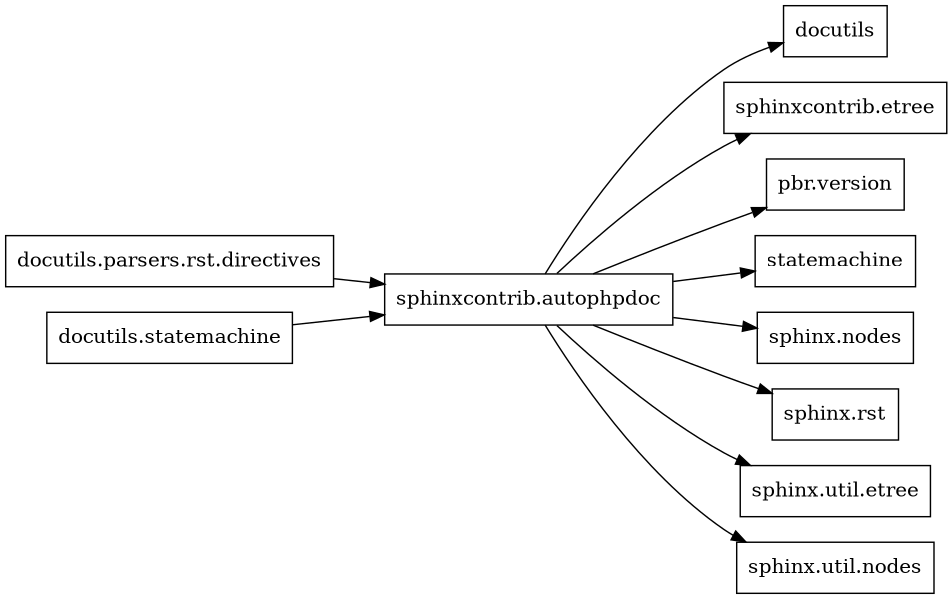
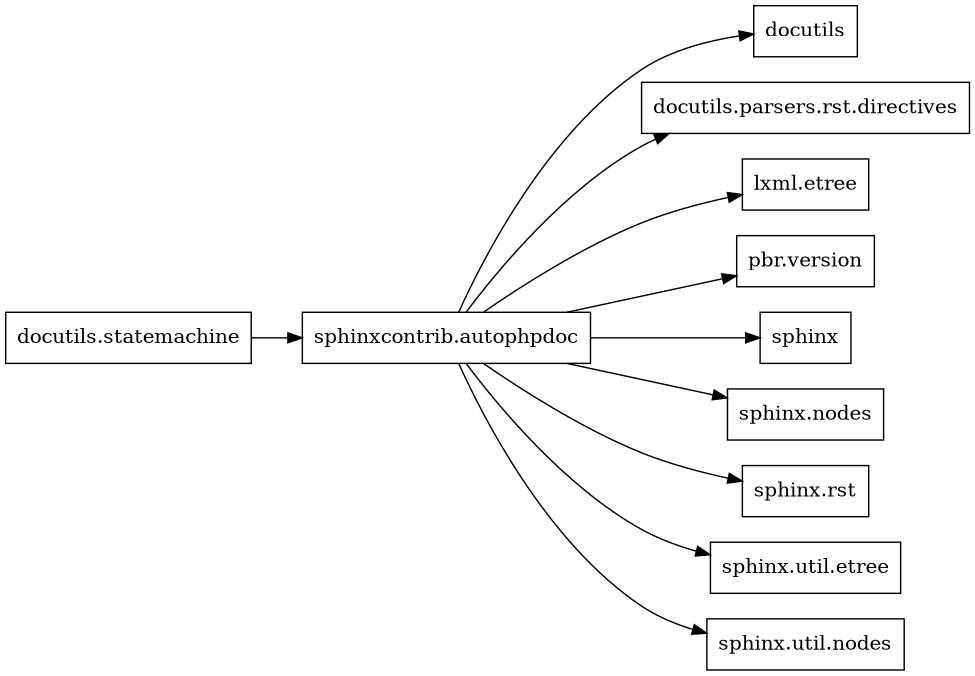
node "sphinxcontrib.etree": label "sphinxcontrib.etree" -> "lxml.etree"
node "statemachine": label "statemachine" -> "sphinx"
edge "docutils.parsers.rst.directives" -> "sphinxcontrib.autophpdoc": reversed
